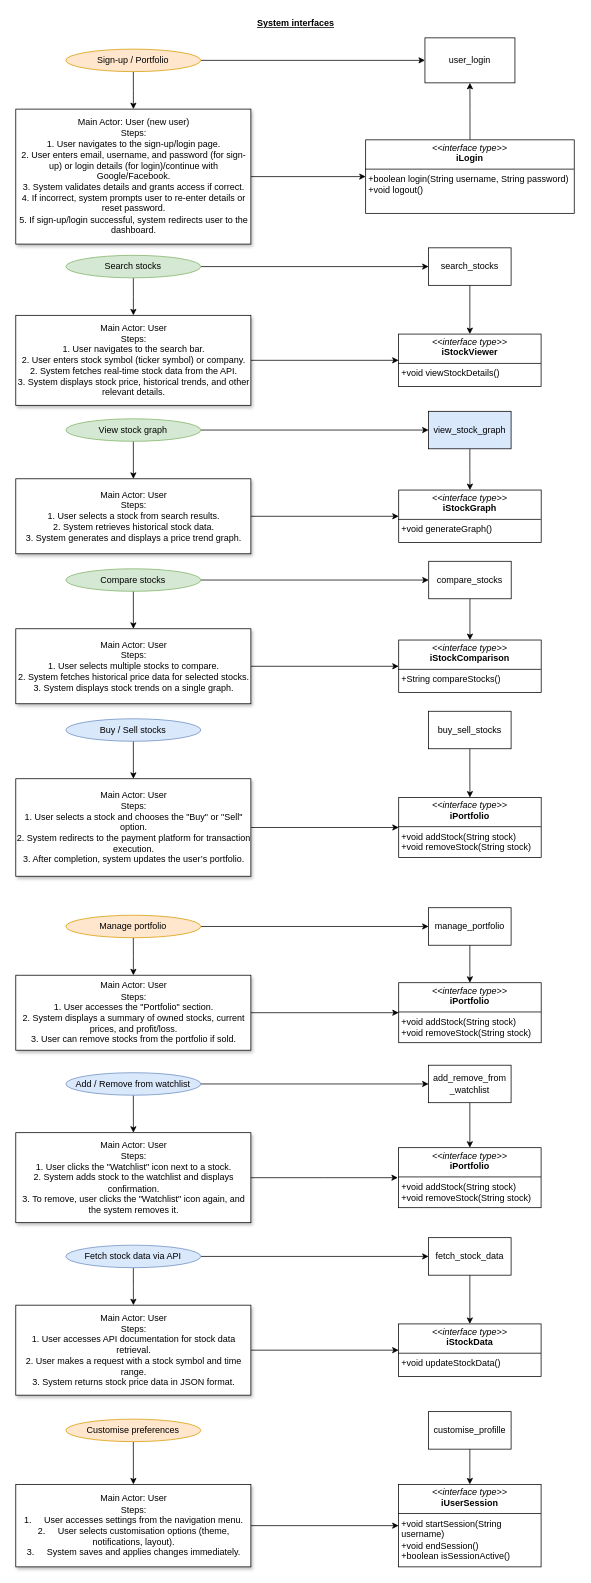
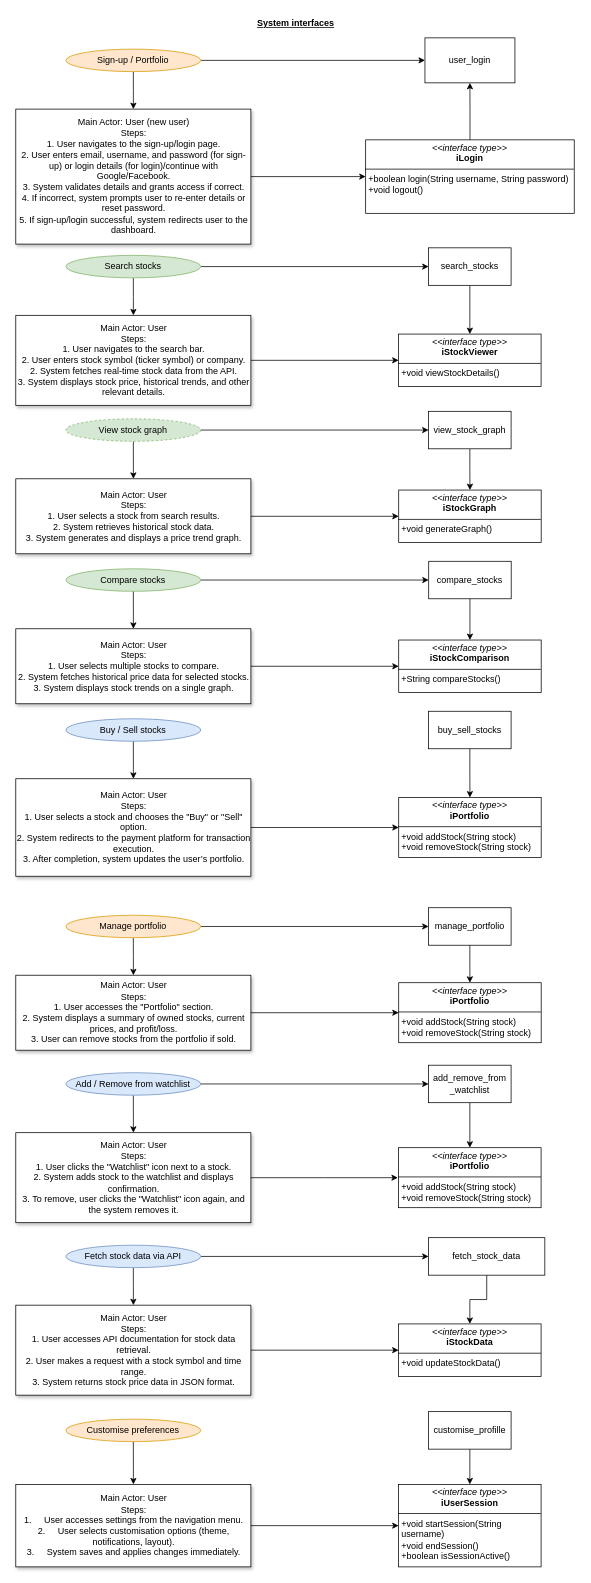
node "View stock graph": style solid -> dashed
node "view_stock_graph": fillcolor #dae8fc -> #ffffff
node "fetch_stock_data": size 83x38 -> 116x38
